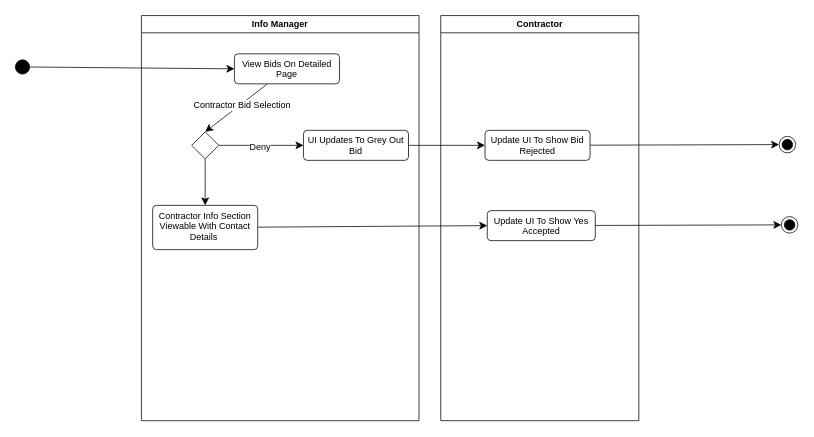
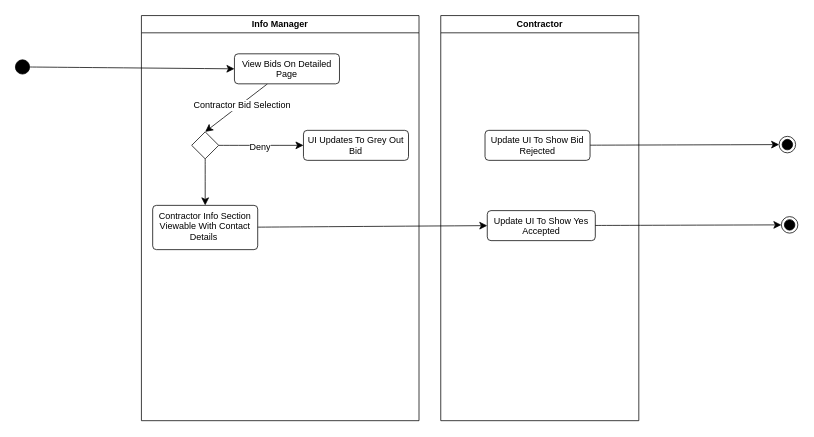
edge "UI Updates To Grey Out Bid" -> "Update UI To Show Bid Rejected": removed
